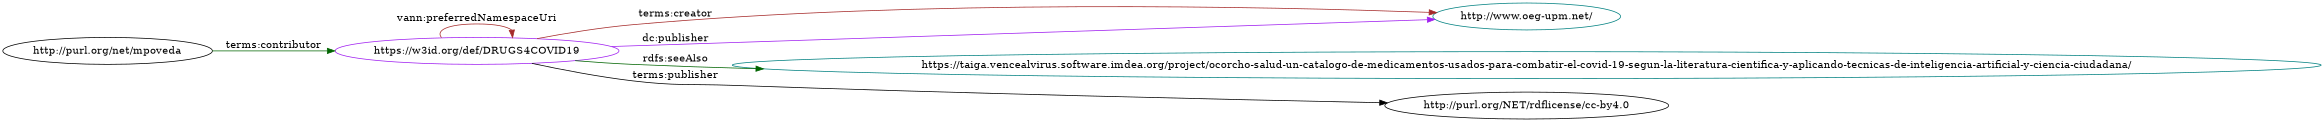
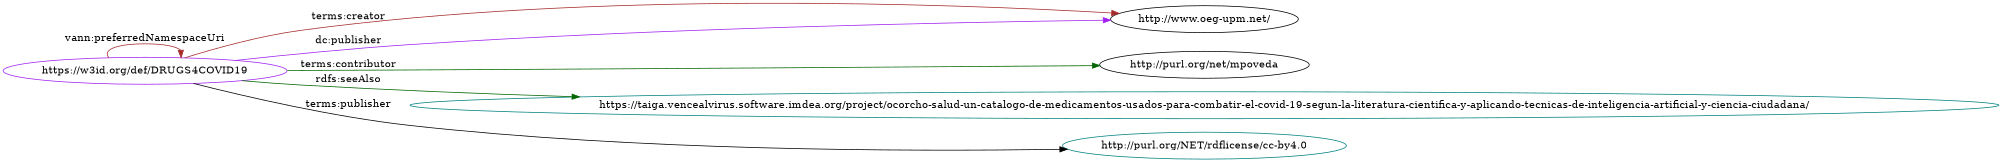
node "http://www.oeg-upm.net/": color teal -> black
edge "http://purl.org/net/mpoveda" -> "https://w3id.org/def/DRUGS4COVID19": reversed
node "http://purl.org/NET/rdflicense/cc-by4.0": color black -> teal
